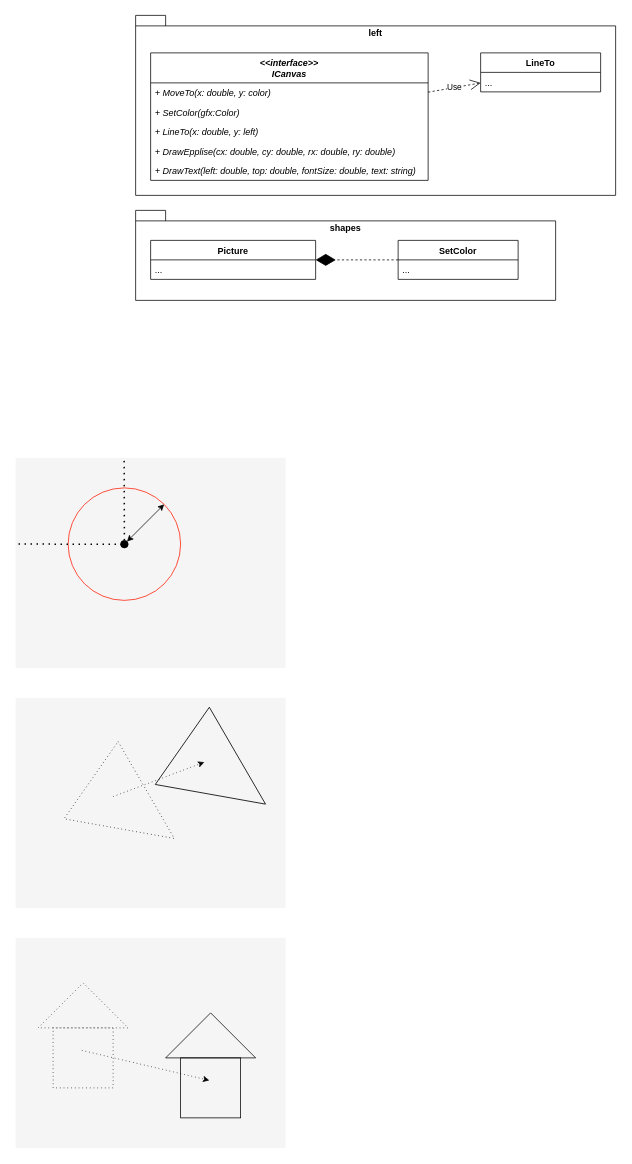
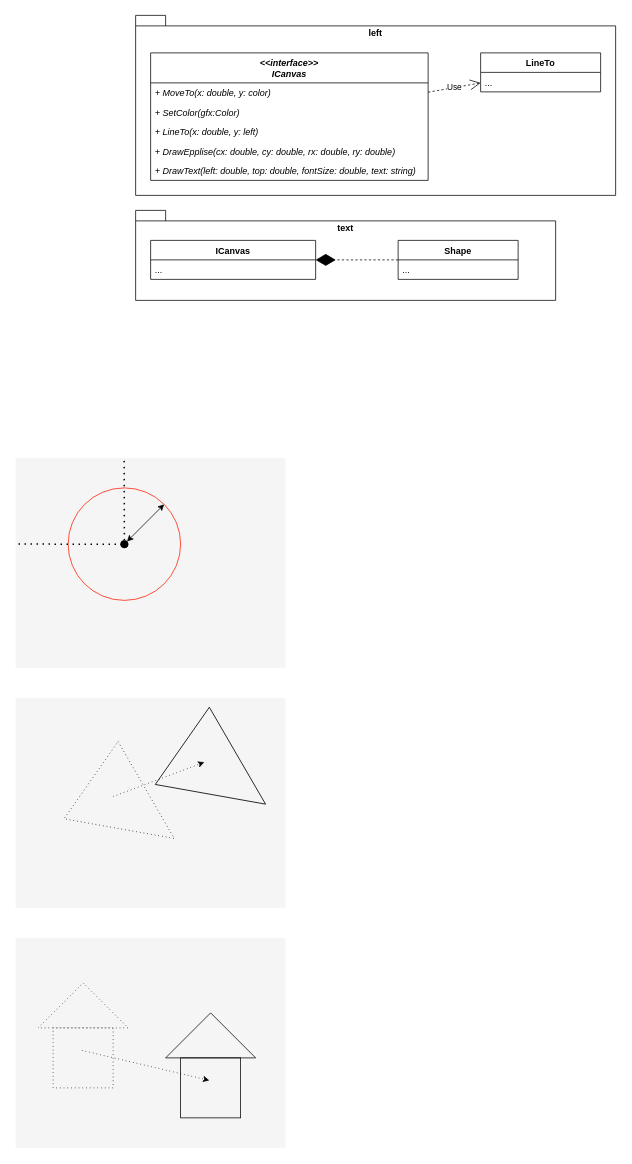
node "shapes": label "shapes" -> "text"
node "Picture": label "Picture" -> "ICanvas"
node "SetColor": label "SetColor" -> "Shape"
